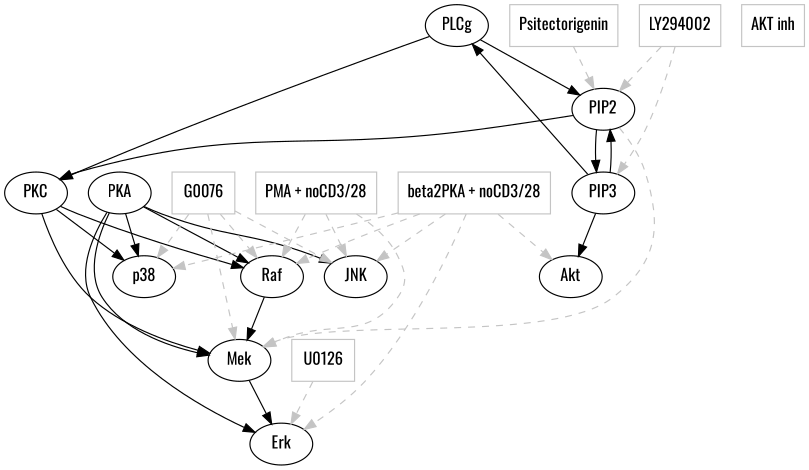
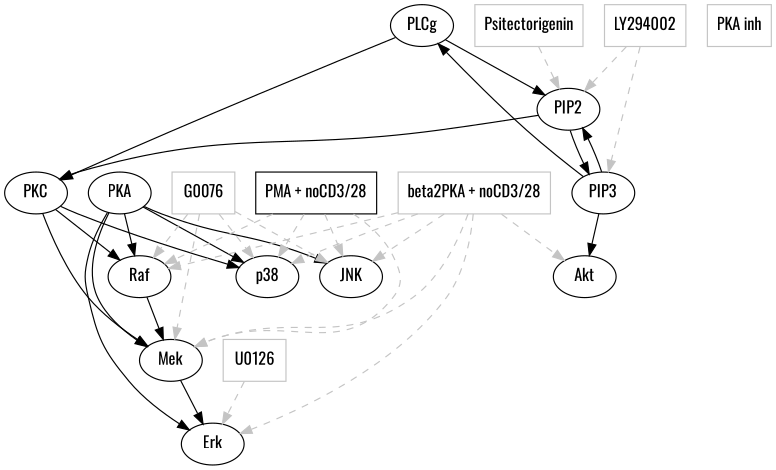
node "AKT inh": label "AKT inh" -> "PKA inh"
node "PMA + noCD3/28": color #c4c4c4 -> black
edge "PMA + noCD3/28" -> "p38": added
edge "PIP2" -> "Mek": now "beta2PKA + noCD3/28" -> "Mek"
